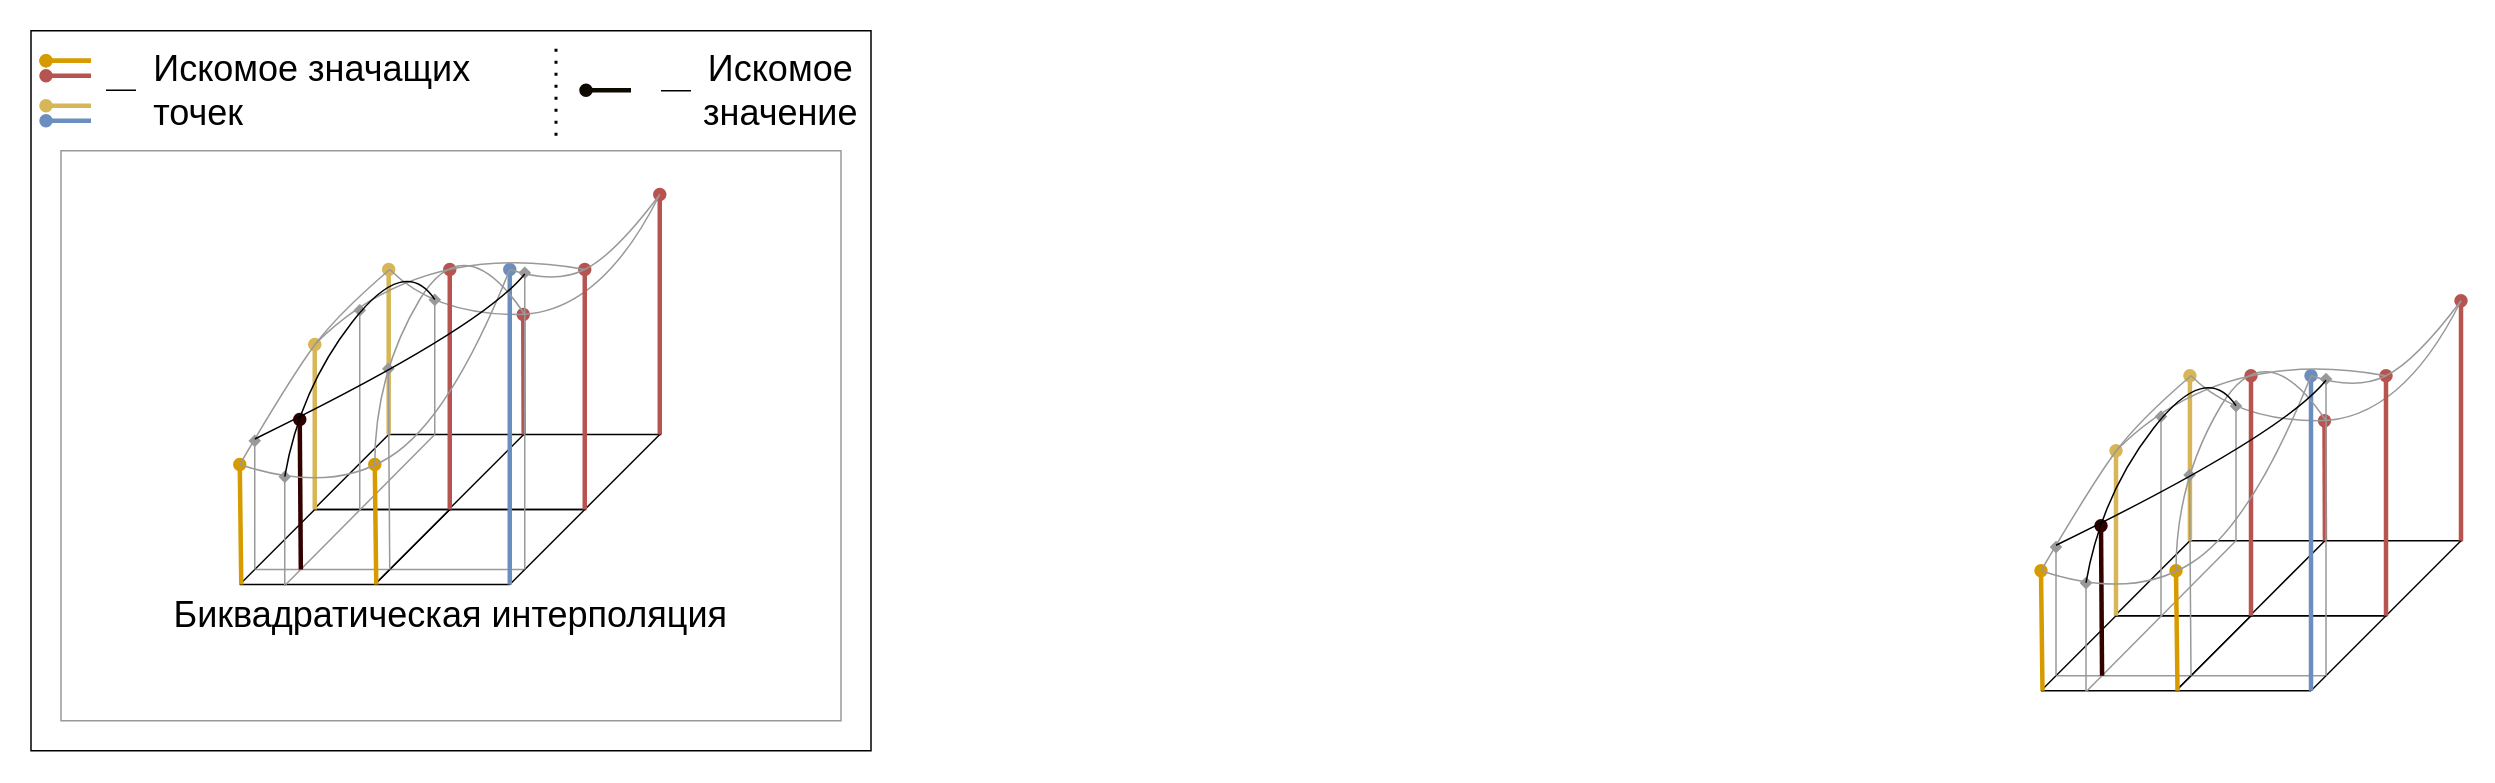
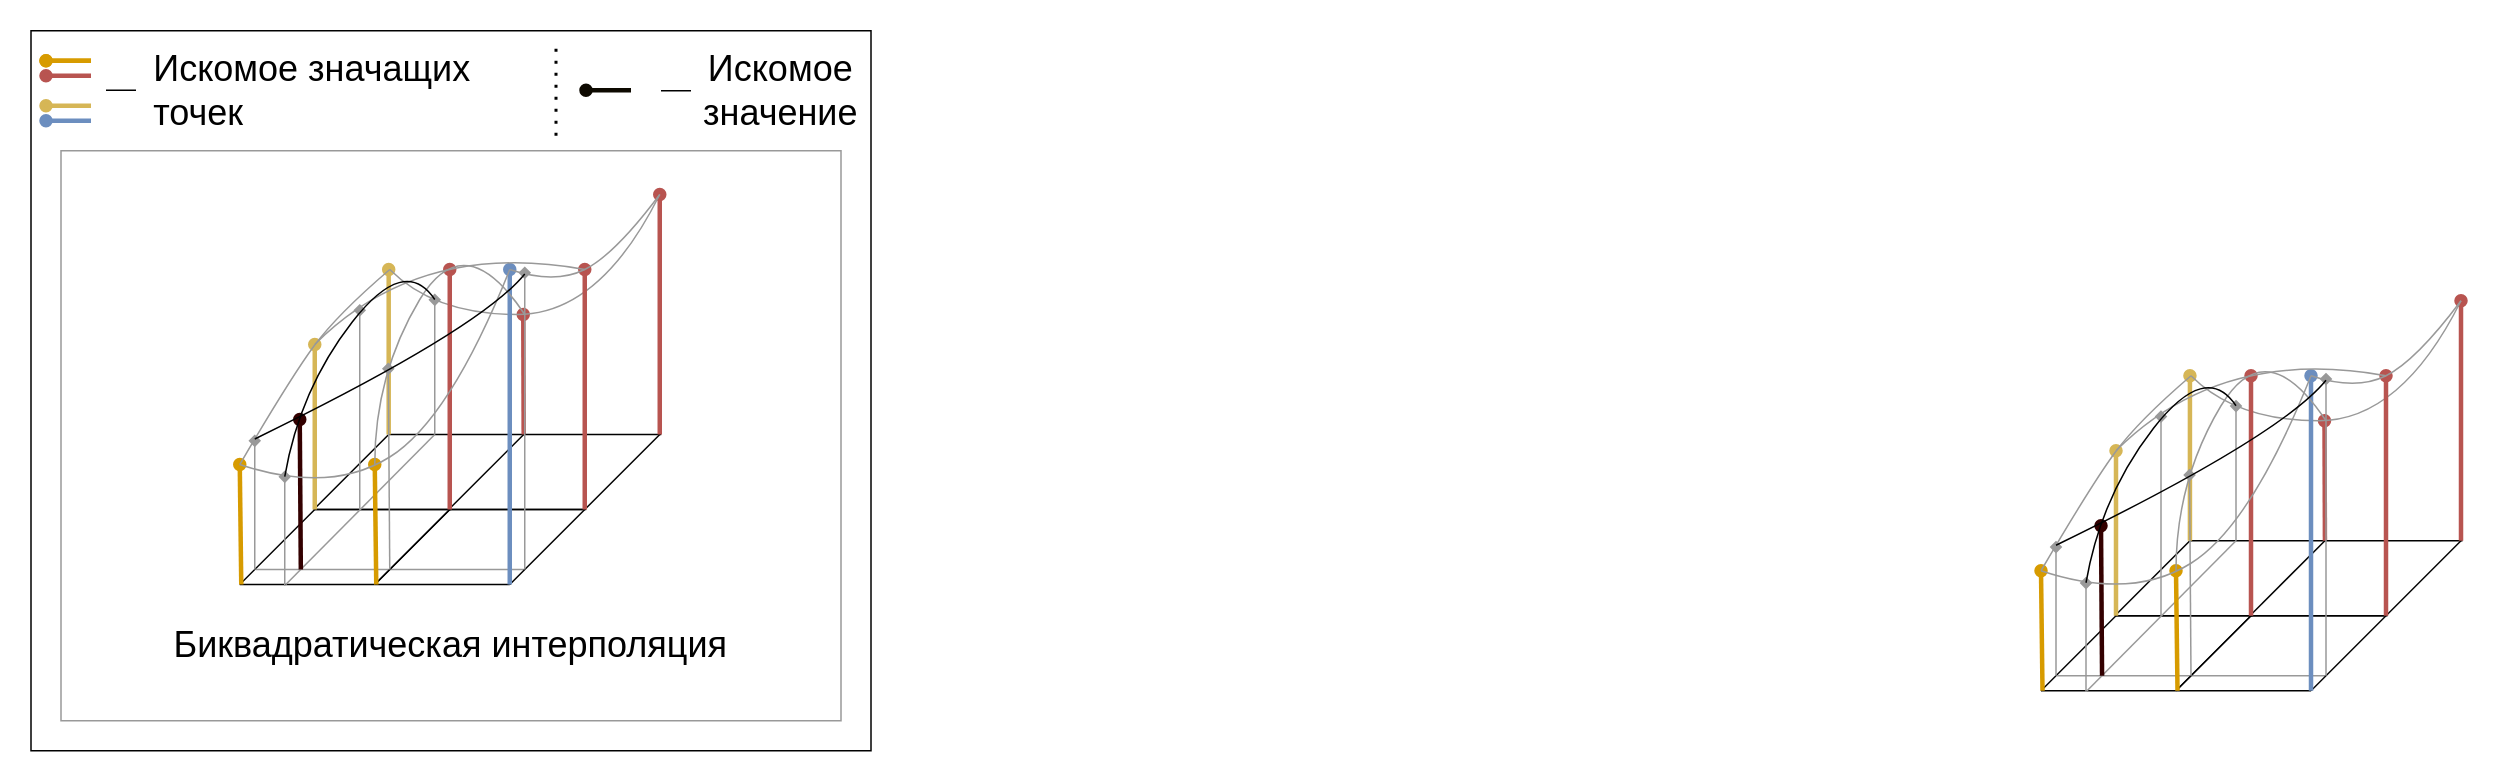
node "Биквадратическая интерполяция": moved (451, 616) -> (451, 646)
